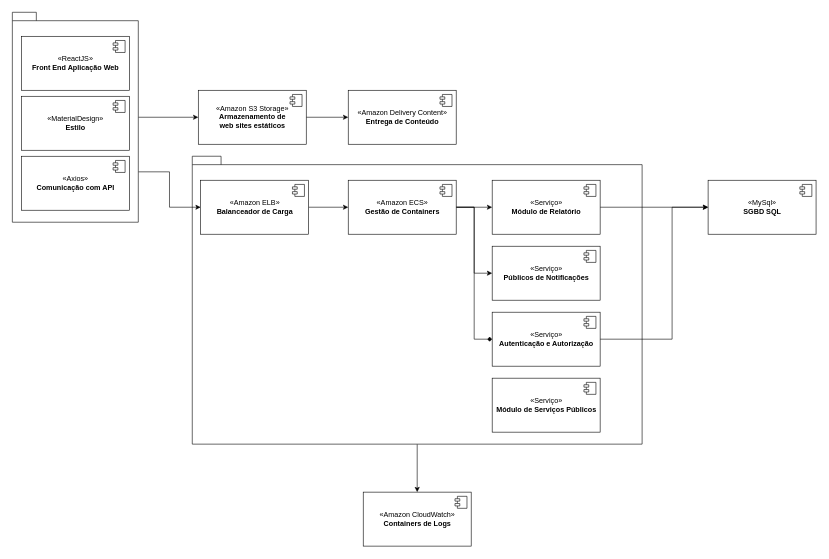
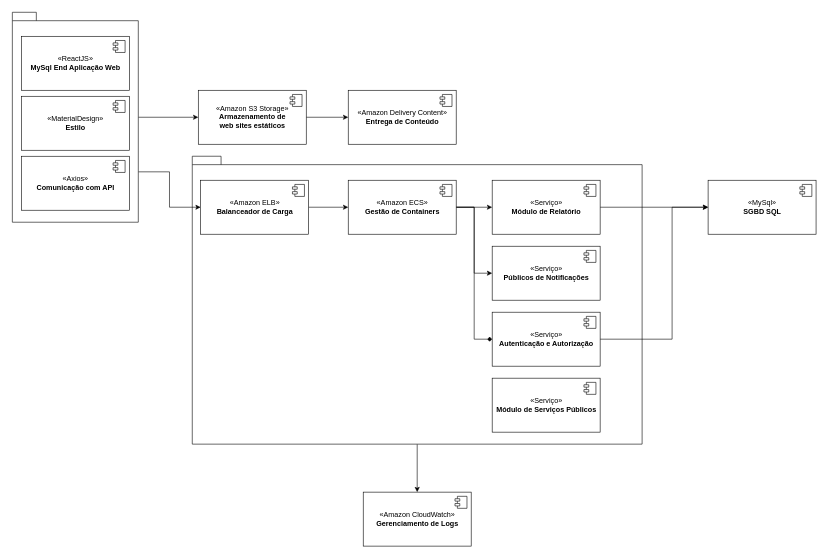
node "«ReactJS» Front End Aplicação Web": label "«ReactJS» Front End Aplicação Web" -> "«ReactJS» MySql End Aplicação Web"
node "«Amazon CloudWatch» Containers de Logs": label "«Amazon CloudWatch» Containers de Logs" -> "«Amazon CloudWatch» Gerenciamento de Logs"
